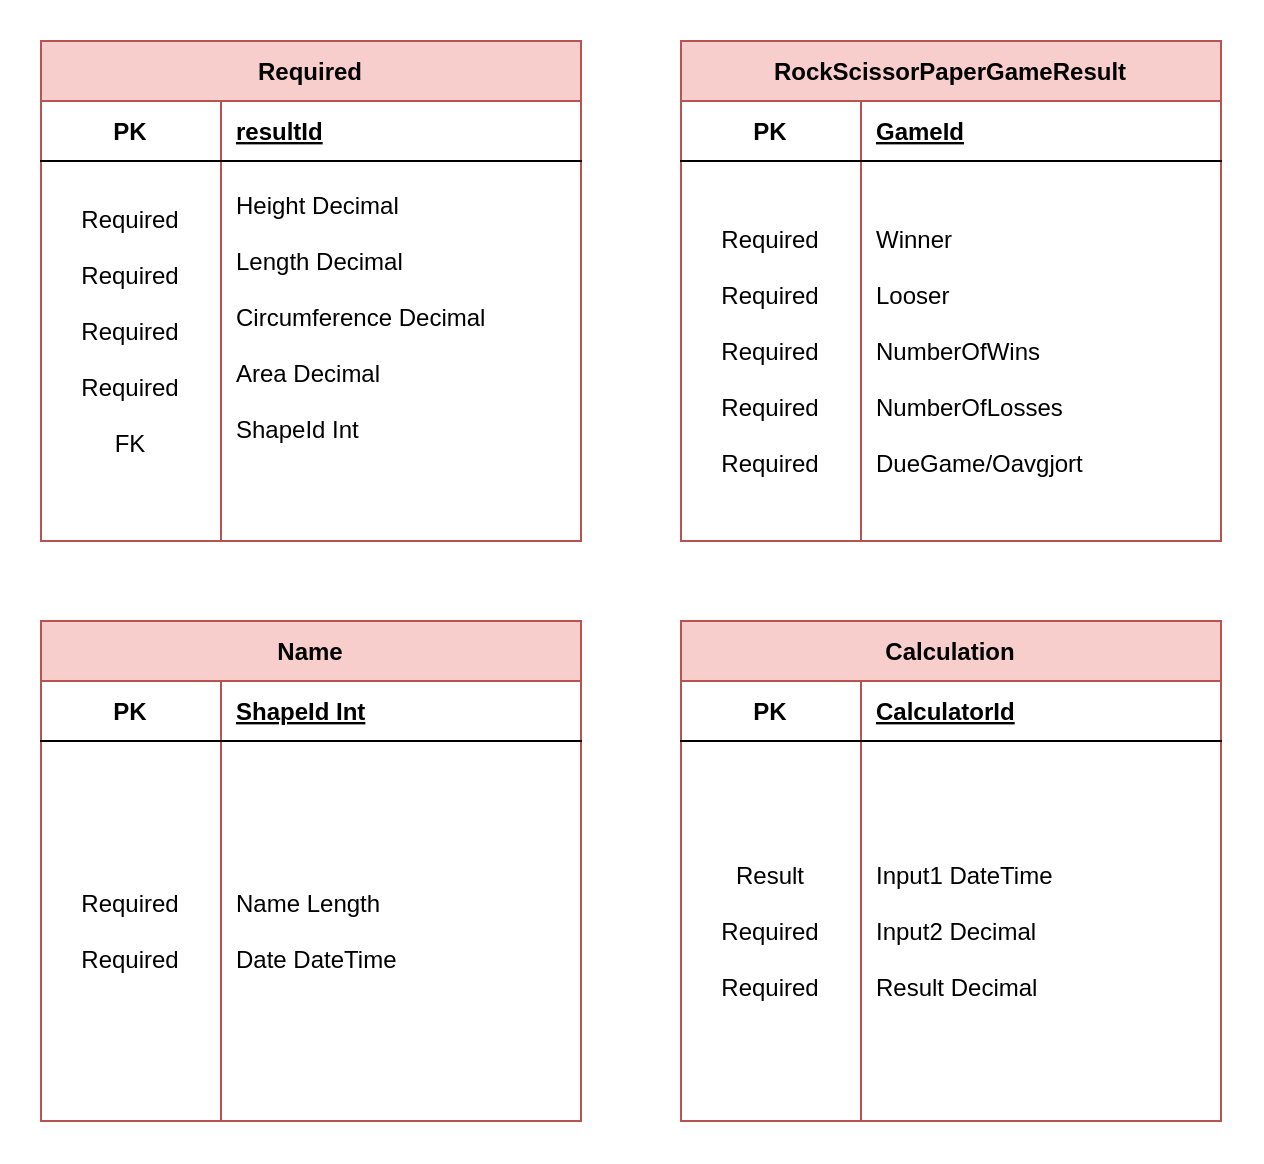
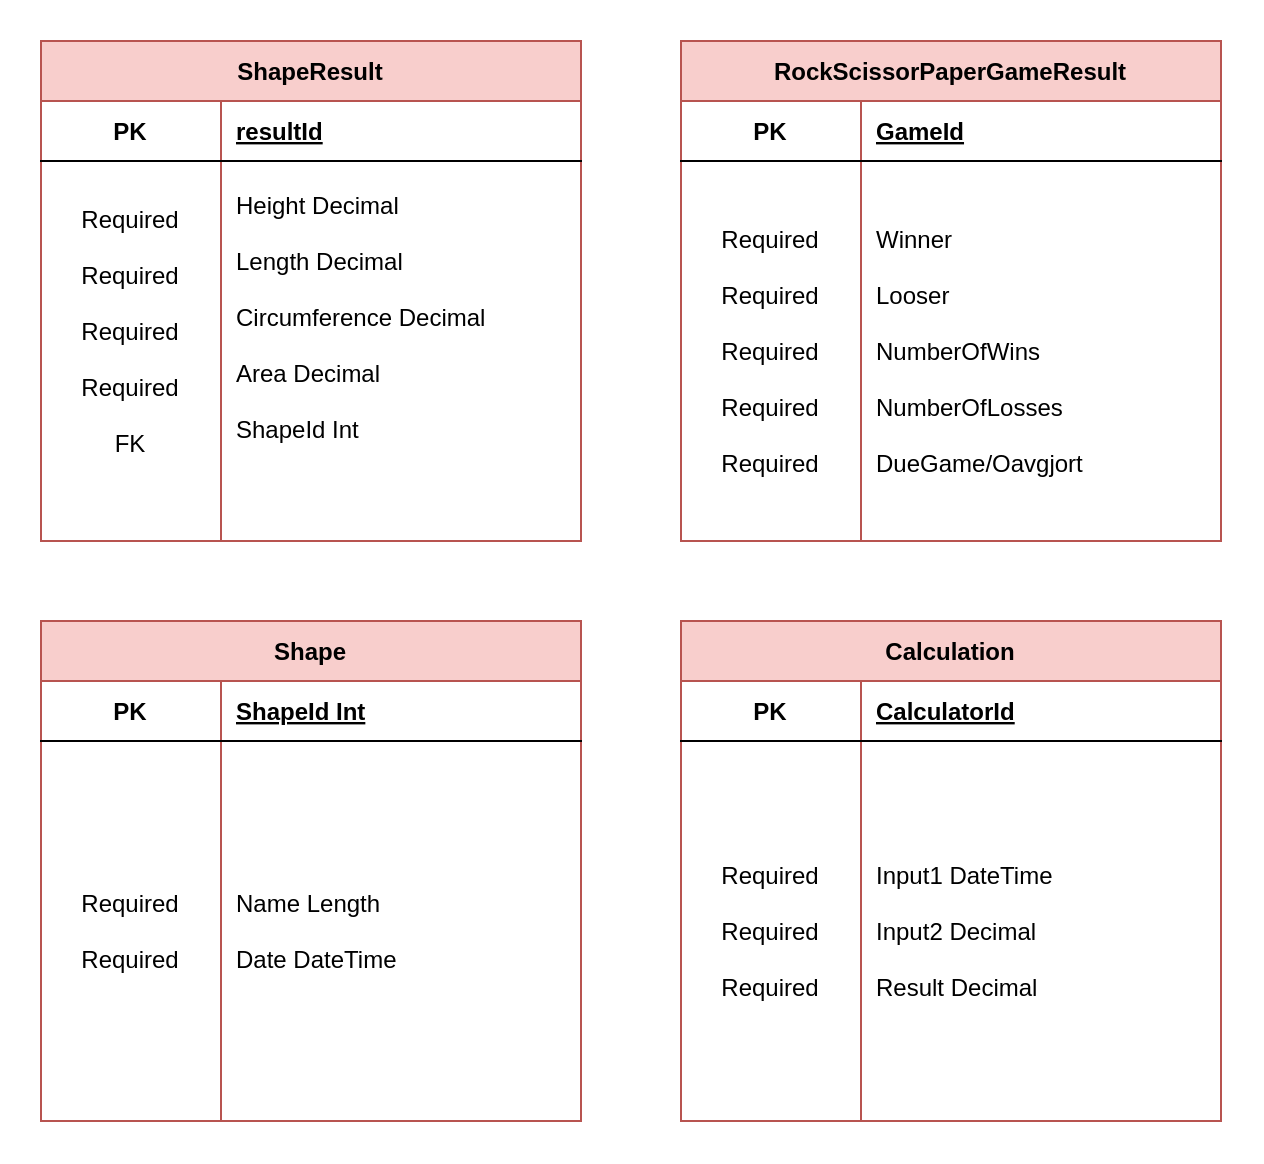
node "Required": label "Required" -> "ShapeResult"
node "Name": label "Name" -> "Shape"
node "Result Required Required": label "Result Required Required" -> "Required Required Required"
